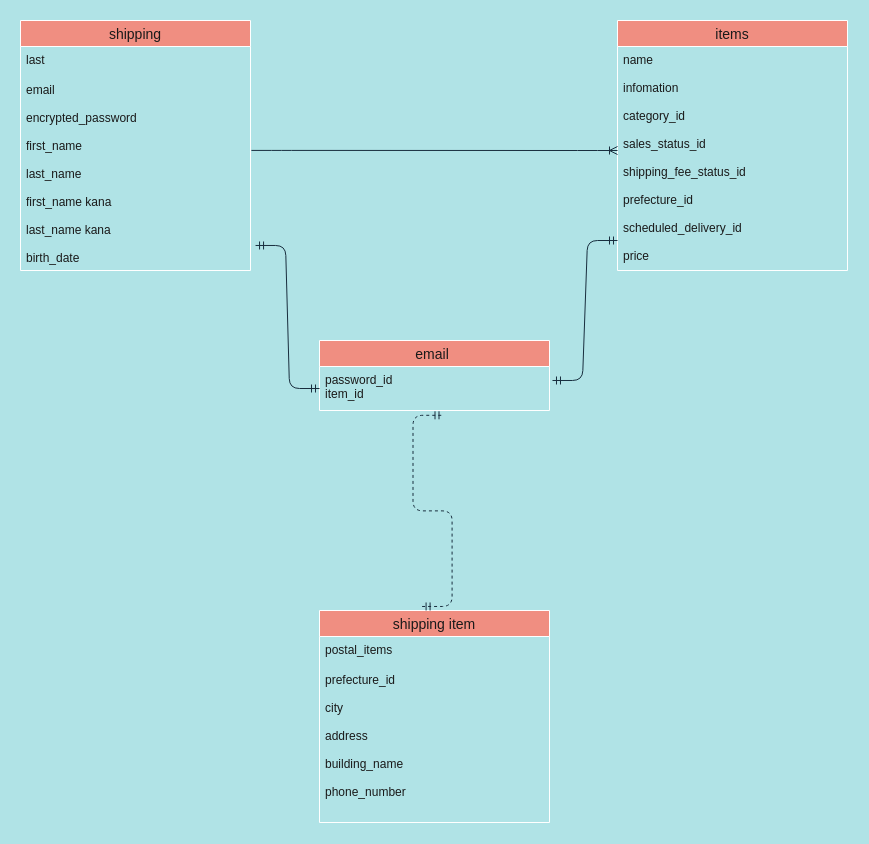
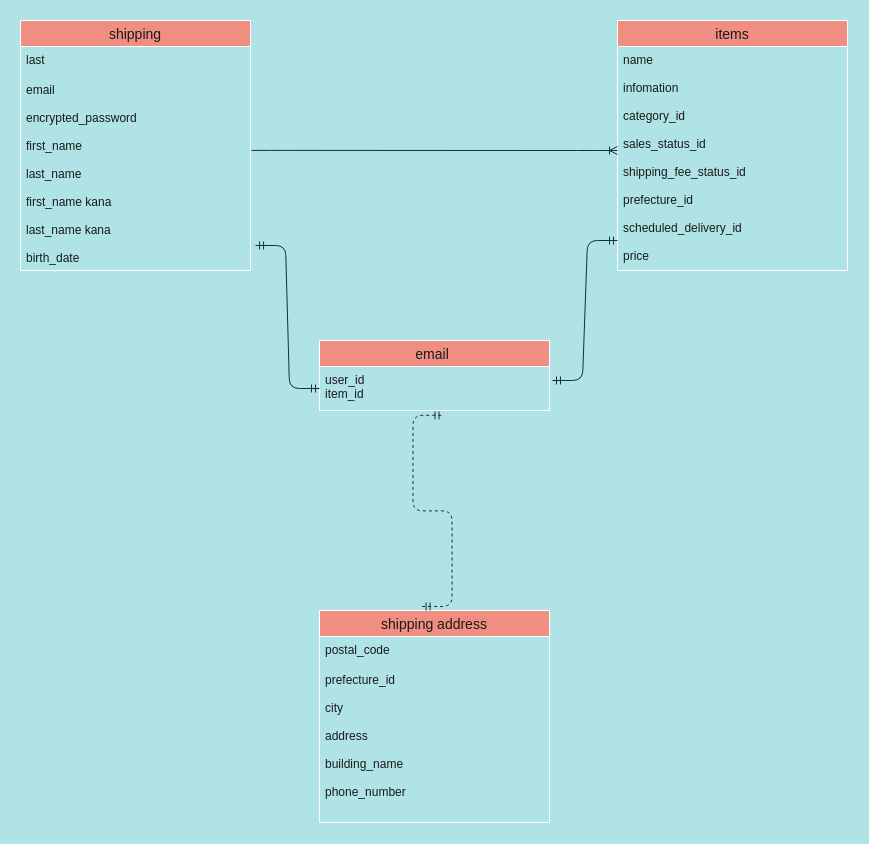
node "password_id item_id": label "password_id item_id" -> "user_id item_id"
node "shipping item": label "shipping item" -> "shipping address"
node "postal_items": label "postal_items" -> "postal_code"
